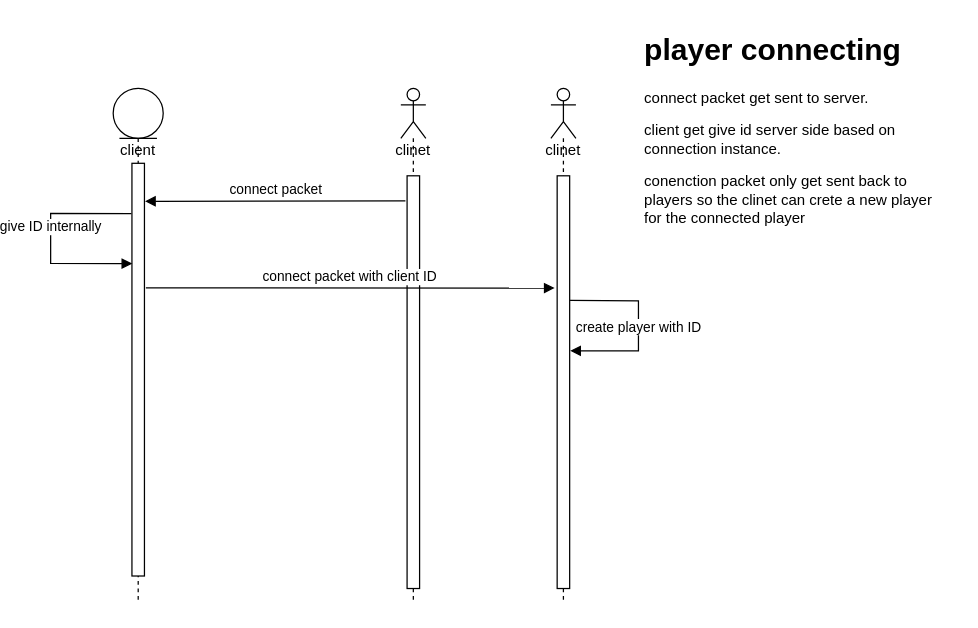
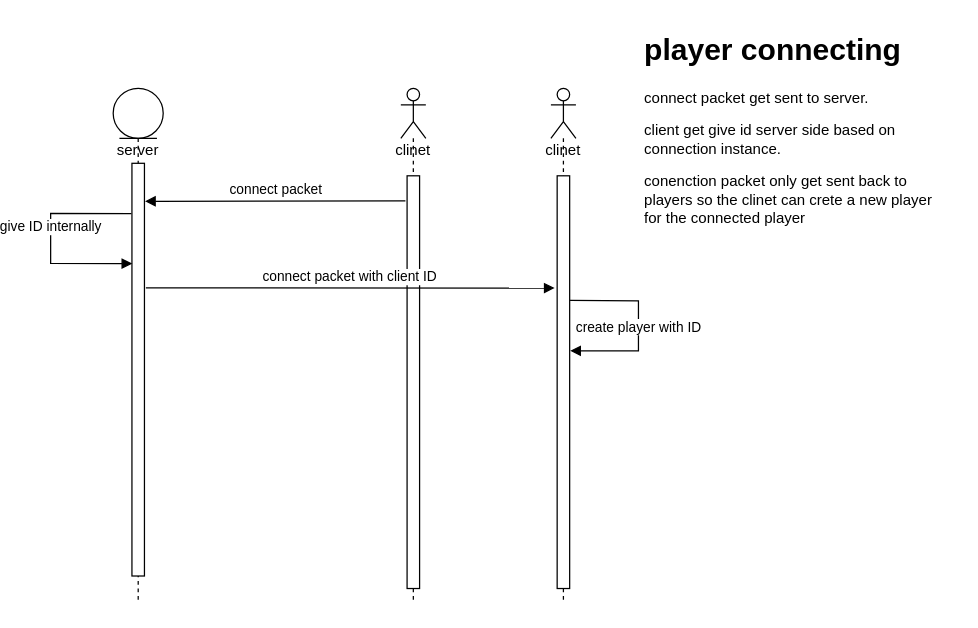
node "client": label "client" -> "server"
